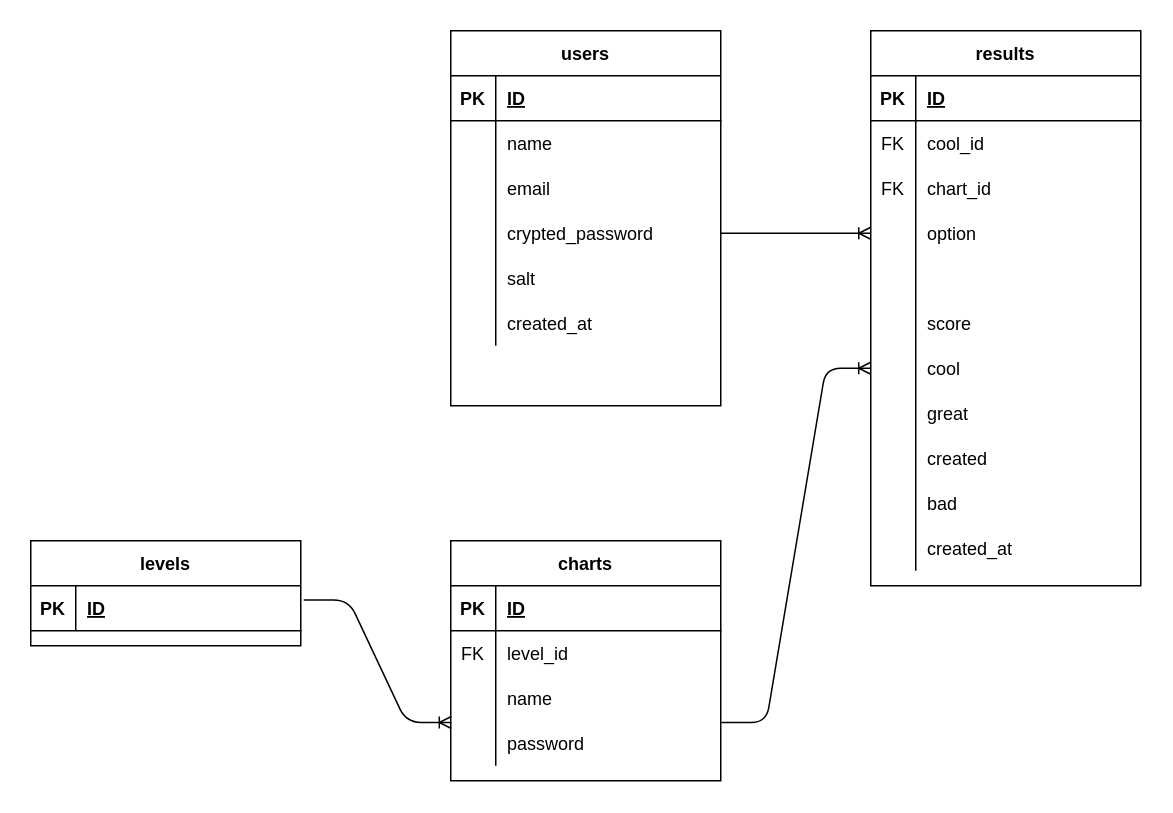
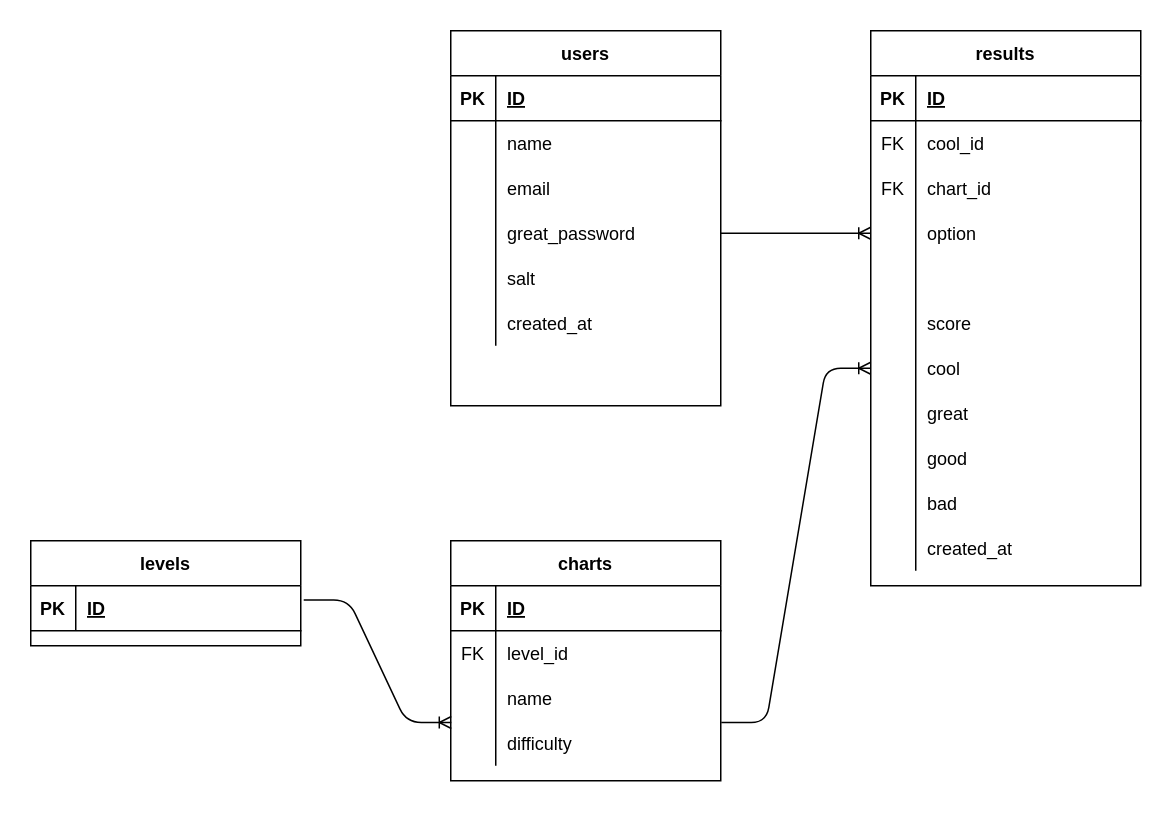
node "crypted_password": label "crypted_password" -> "great_password"
node "created": label "created" -> "good"
node "password": label "password" -> "difficulty"
